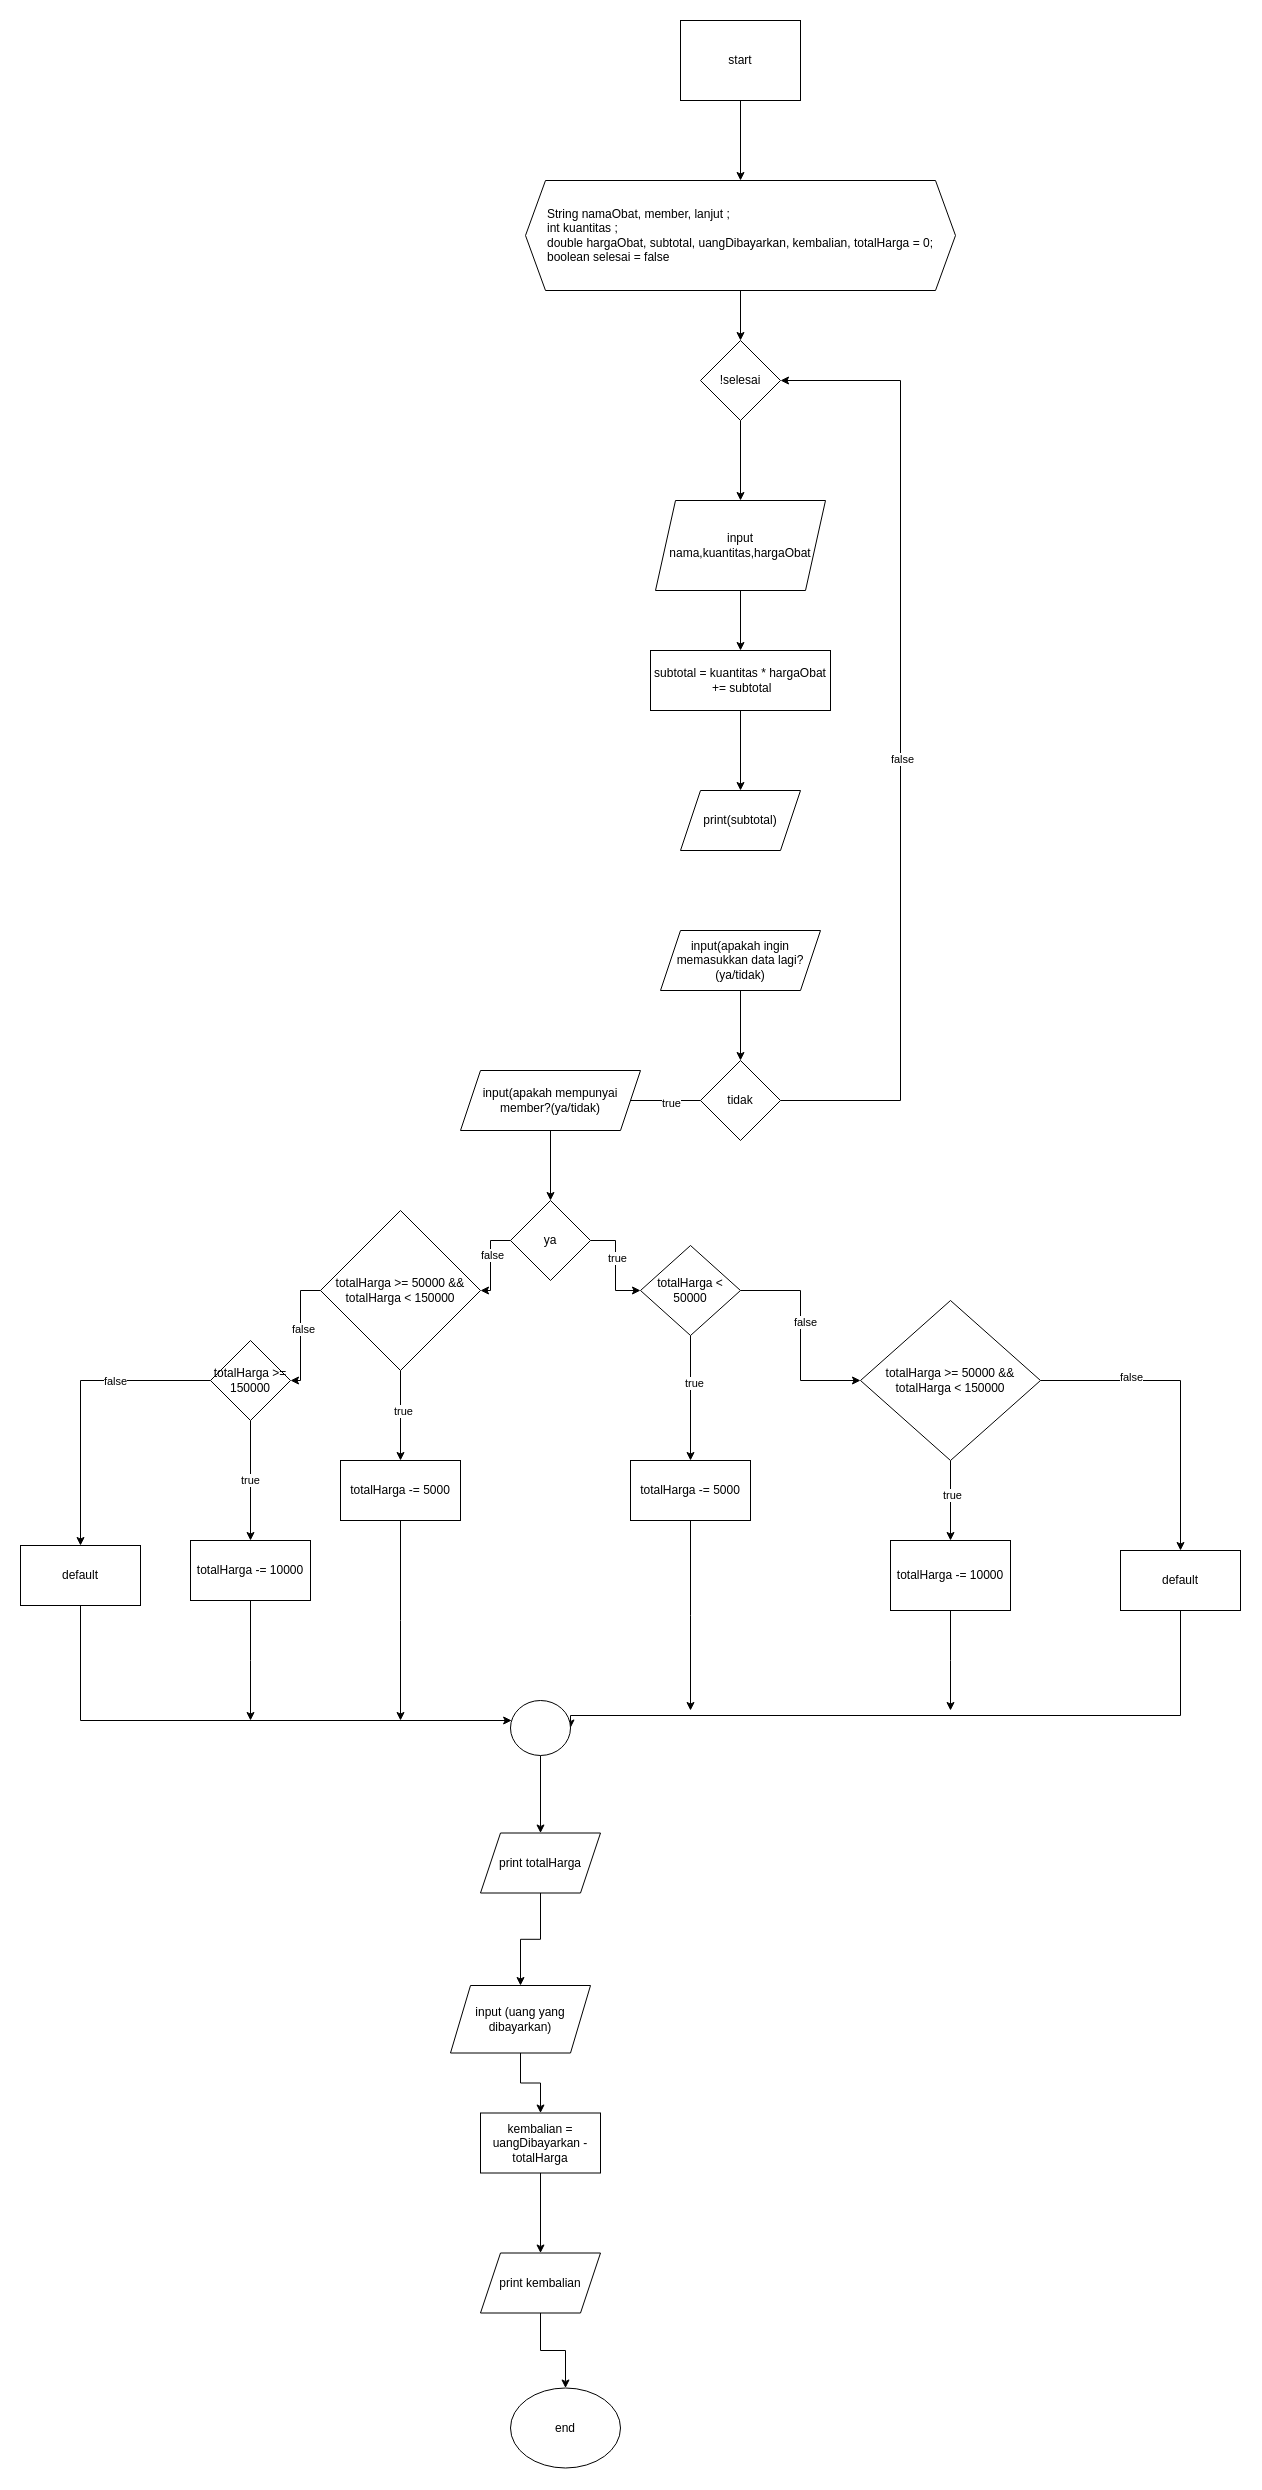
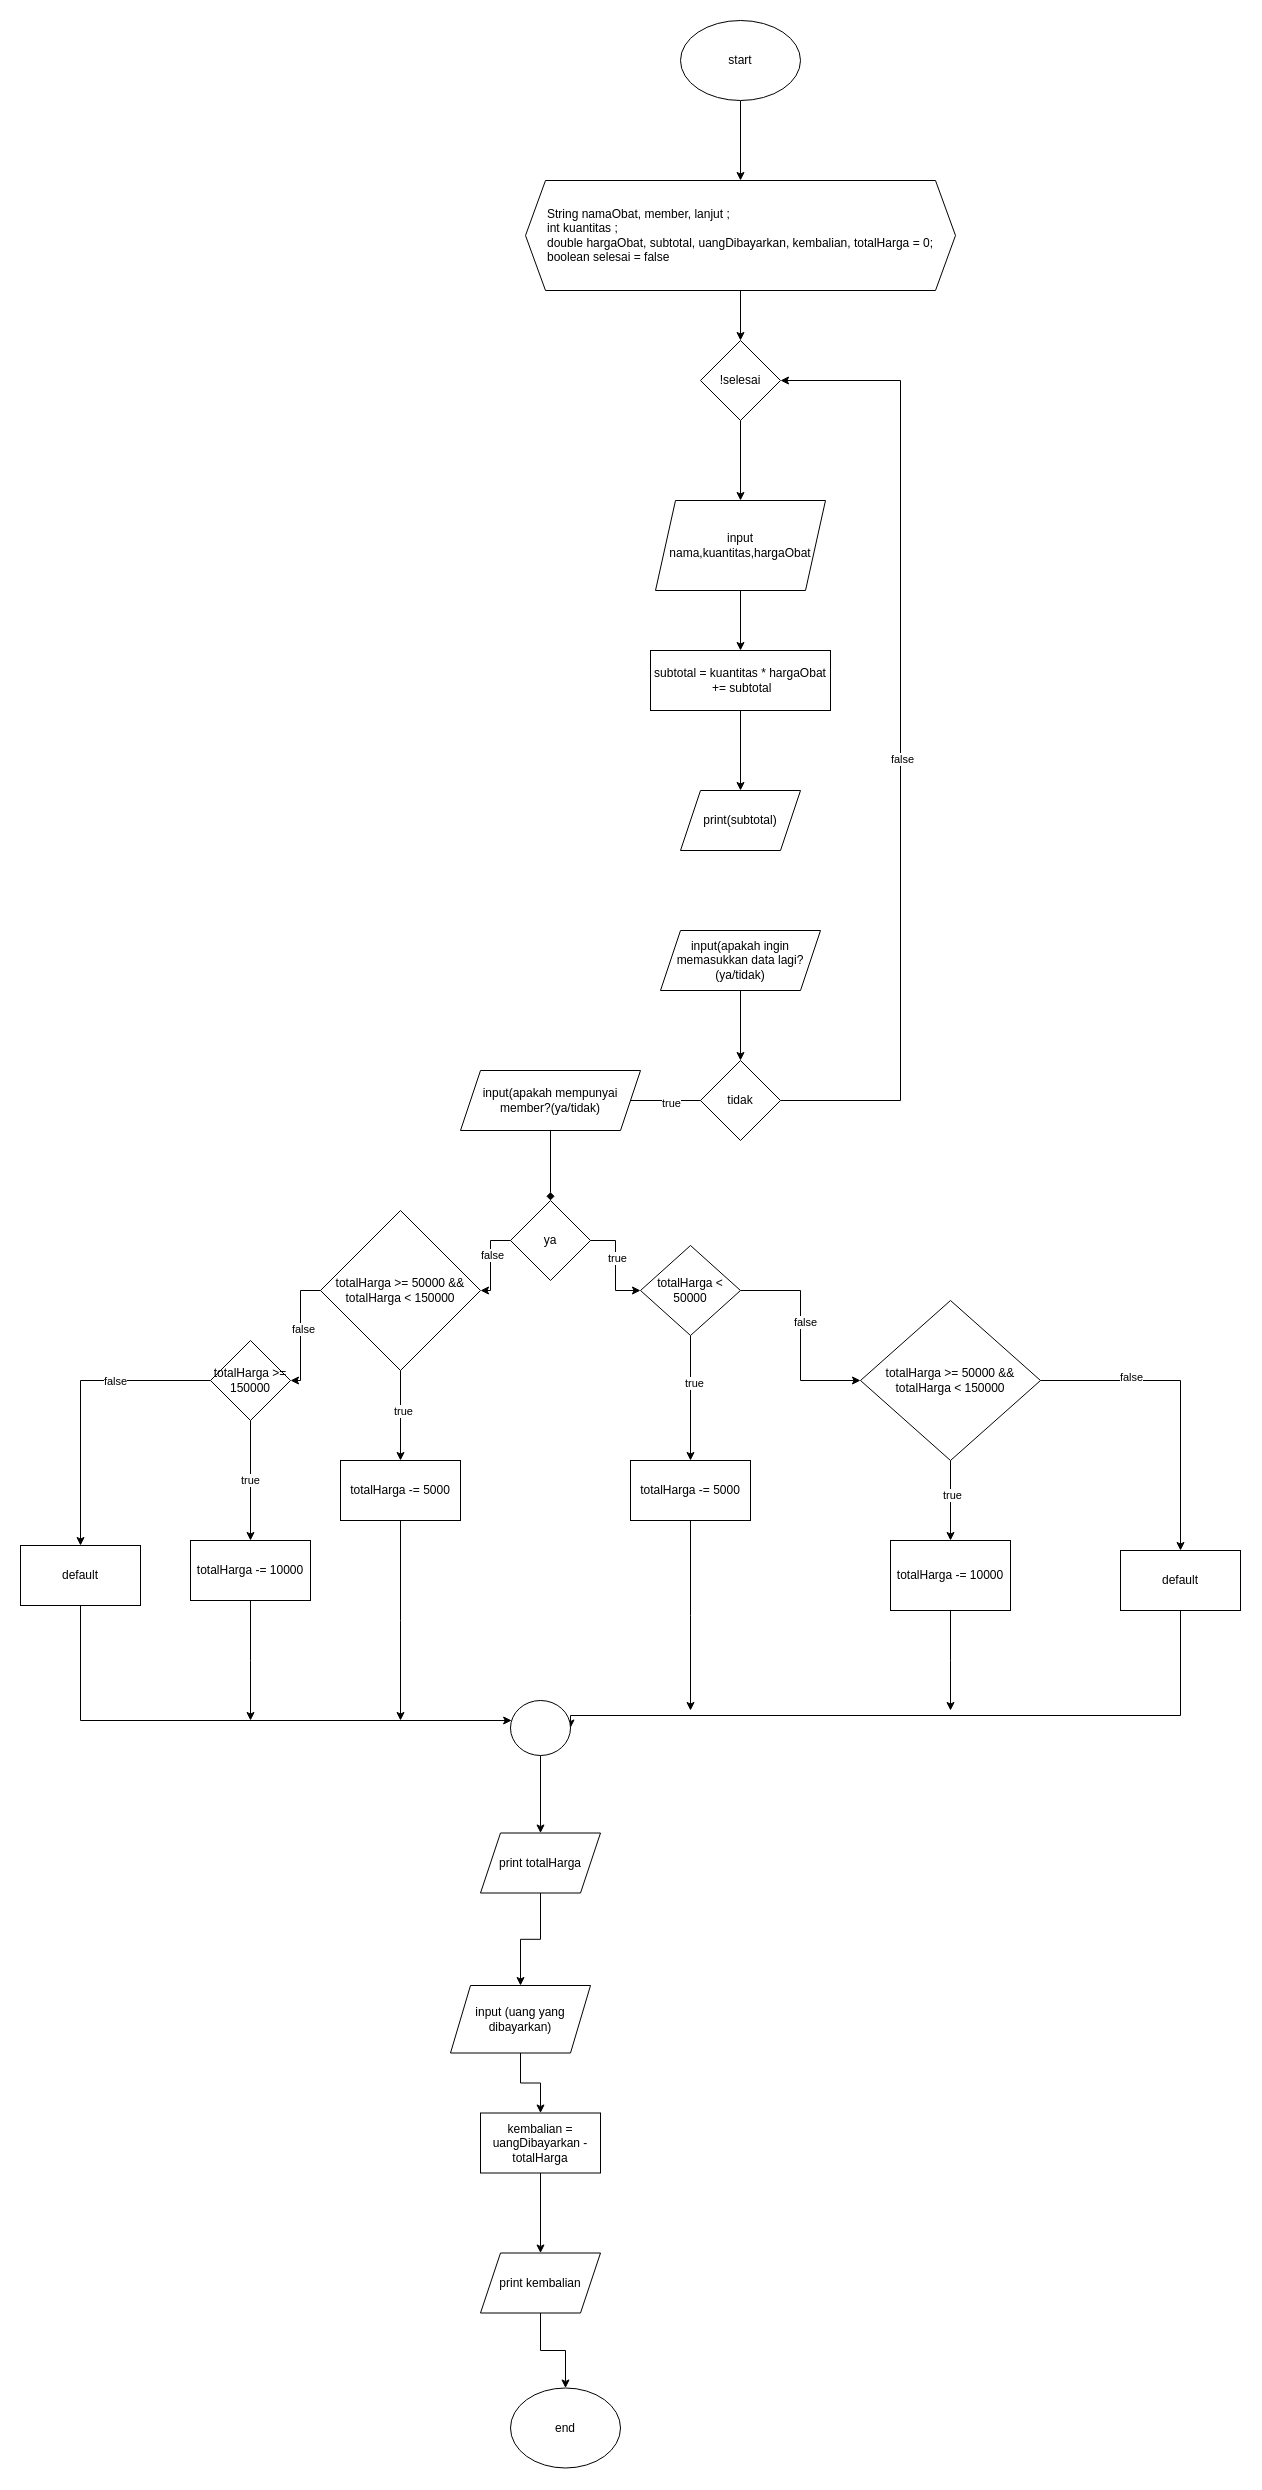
node "start": shape rectangle -> ellipse
edge "input(apakah mempunyai member?(ya/tidak)" -> "ya": arrowhead classic -> diamond
